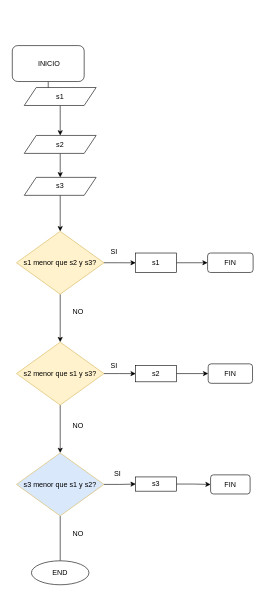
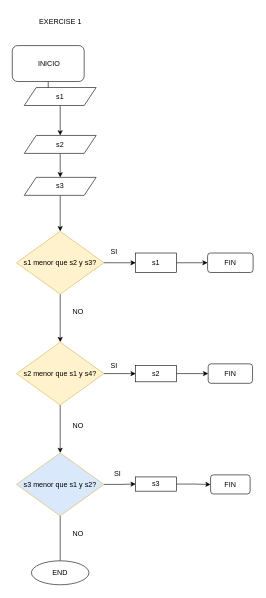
node "EXERCISE 1": added
node "s2 menor que s1 y s3?": label "s2 menor que s1 y s3?" -> "s2 menor que s1 y s4?"
